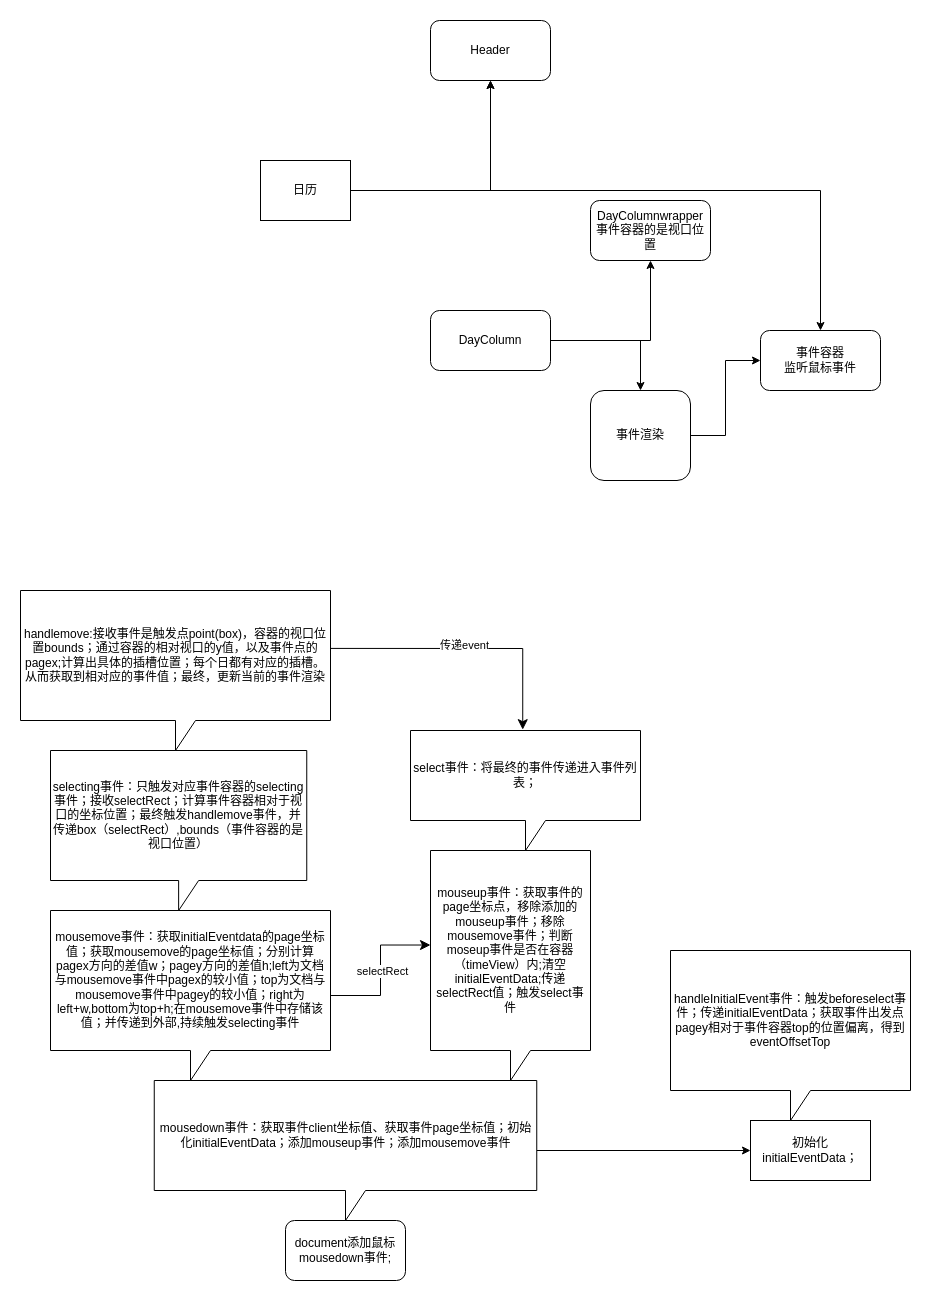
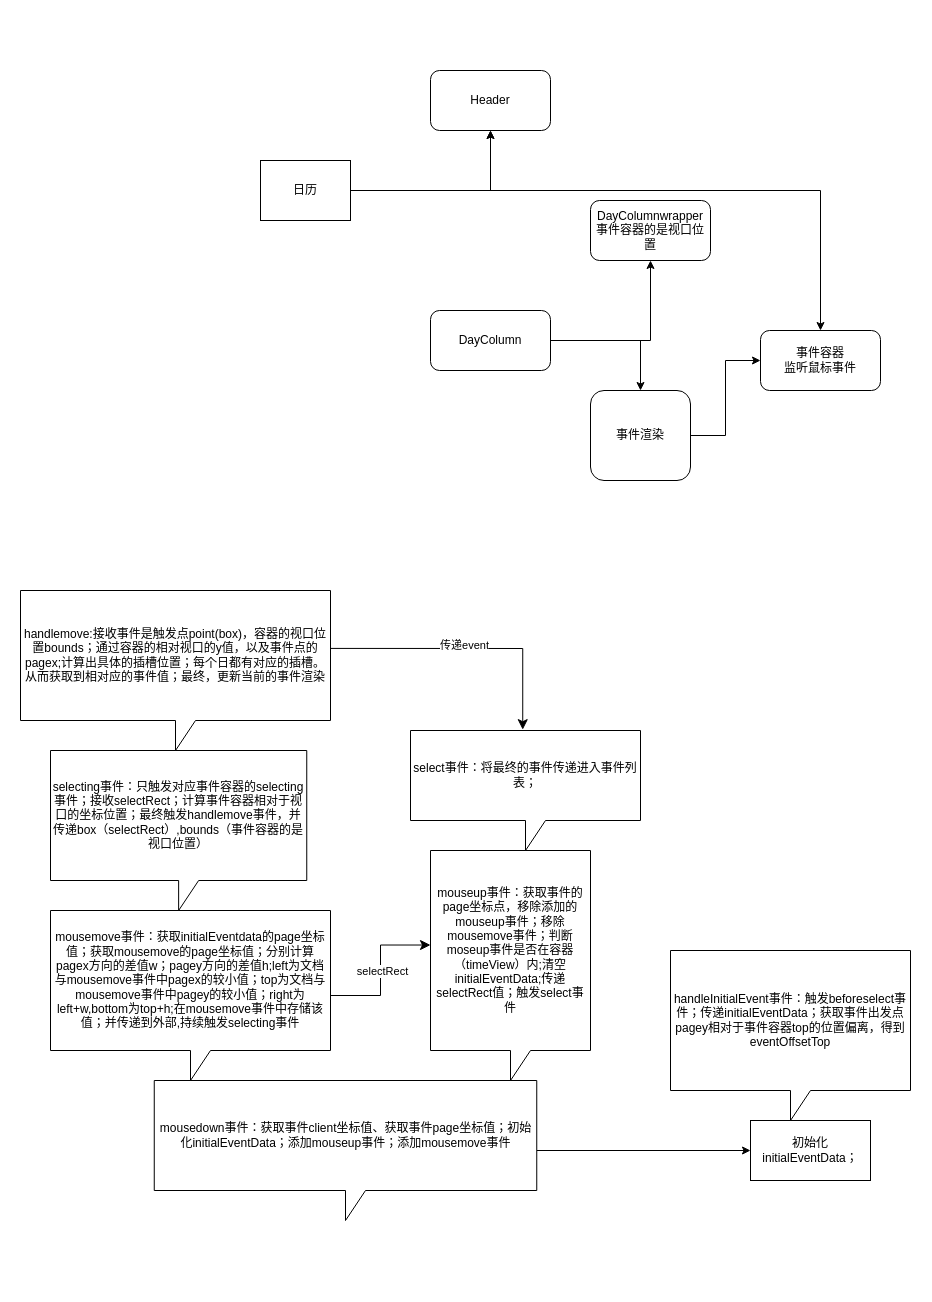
node "Header": moved (491, 51) -> (491, 101)
node "document添加鼠标mousedown事件;": removed
